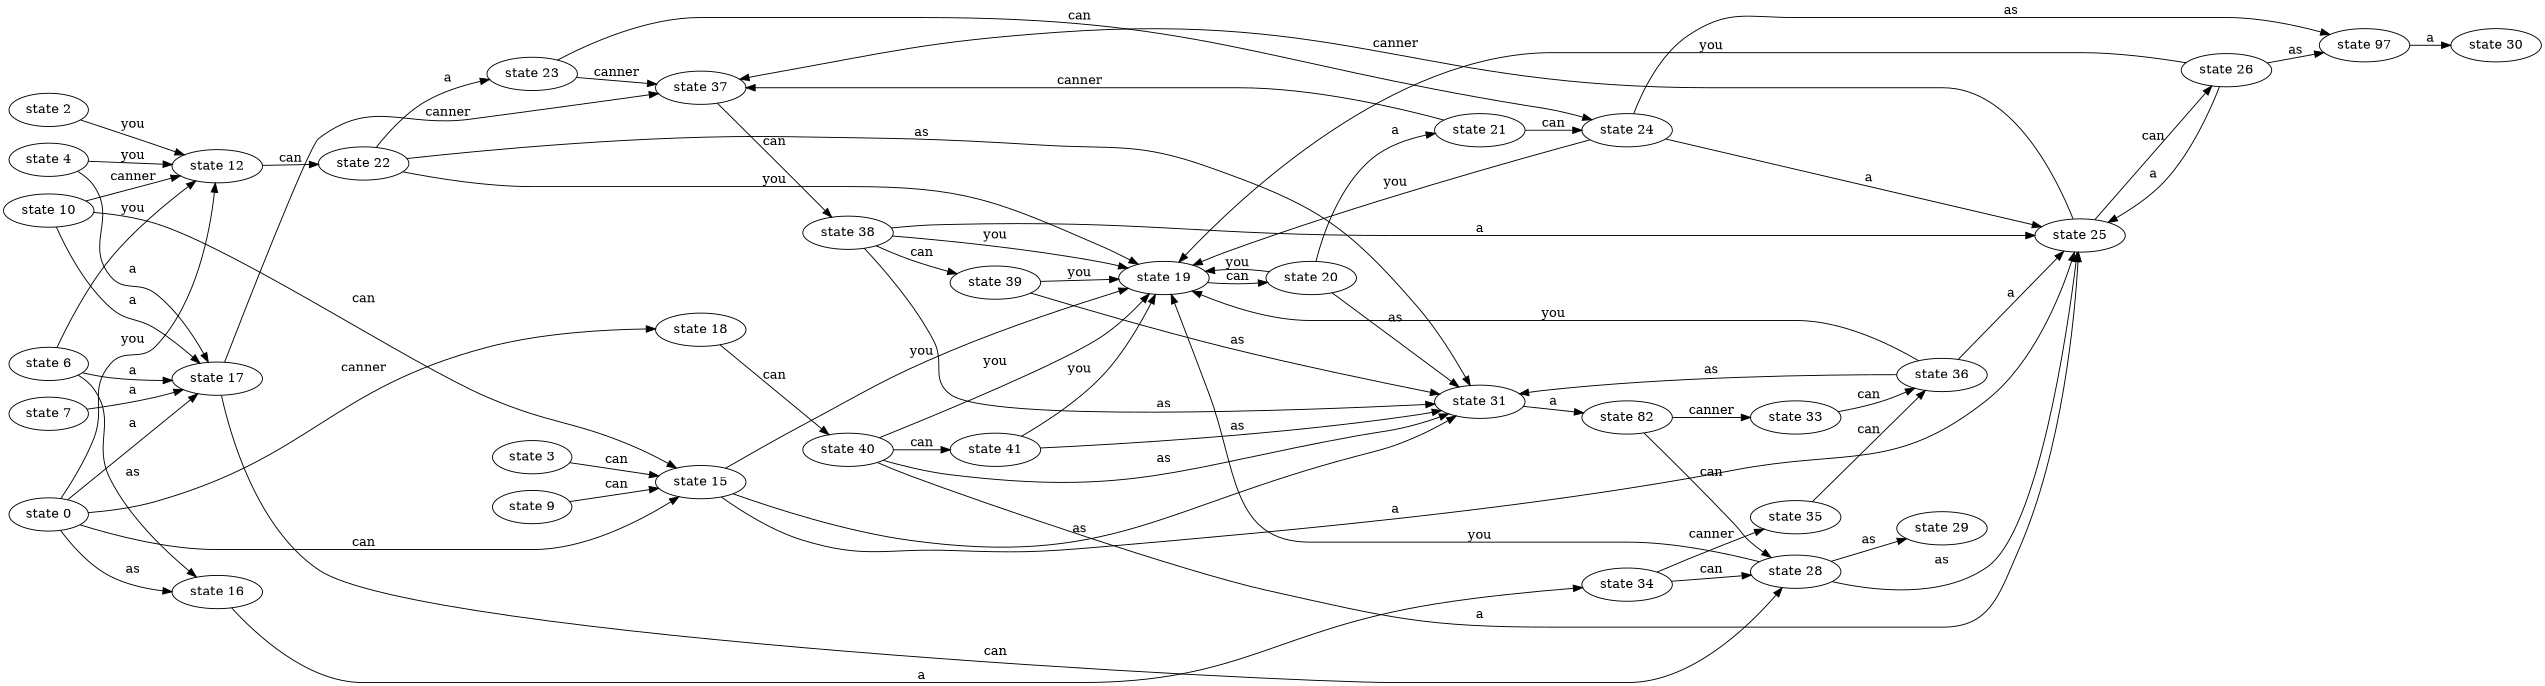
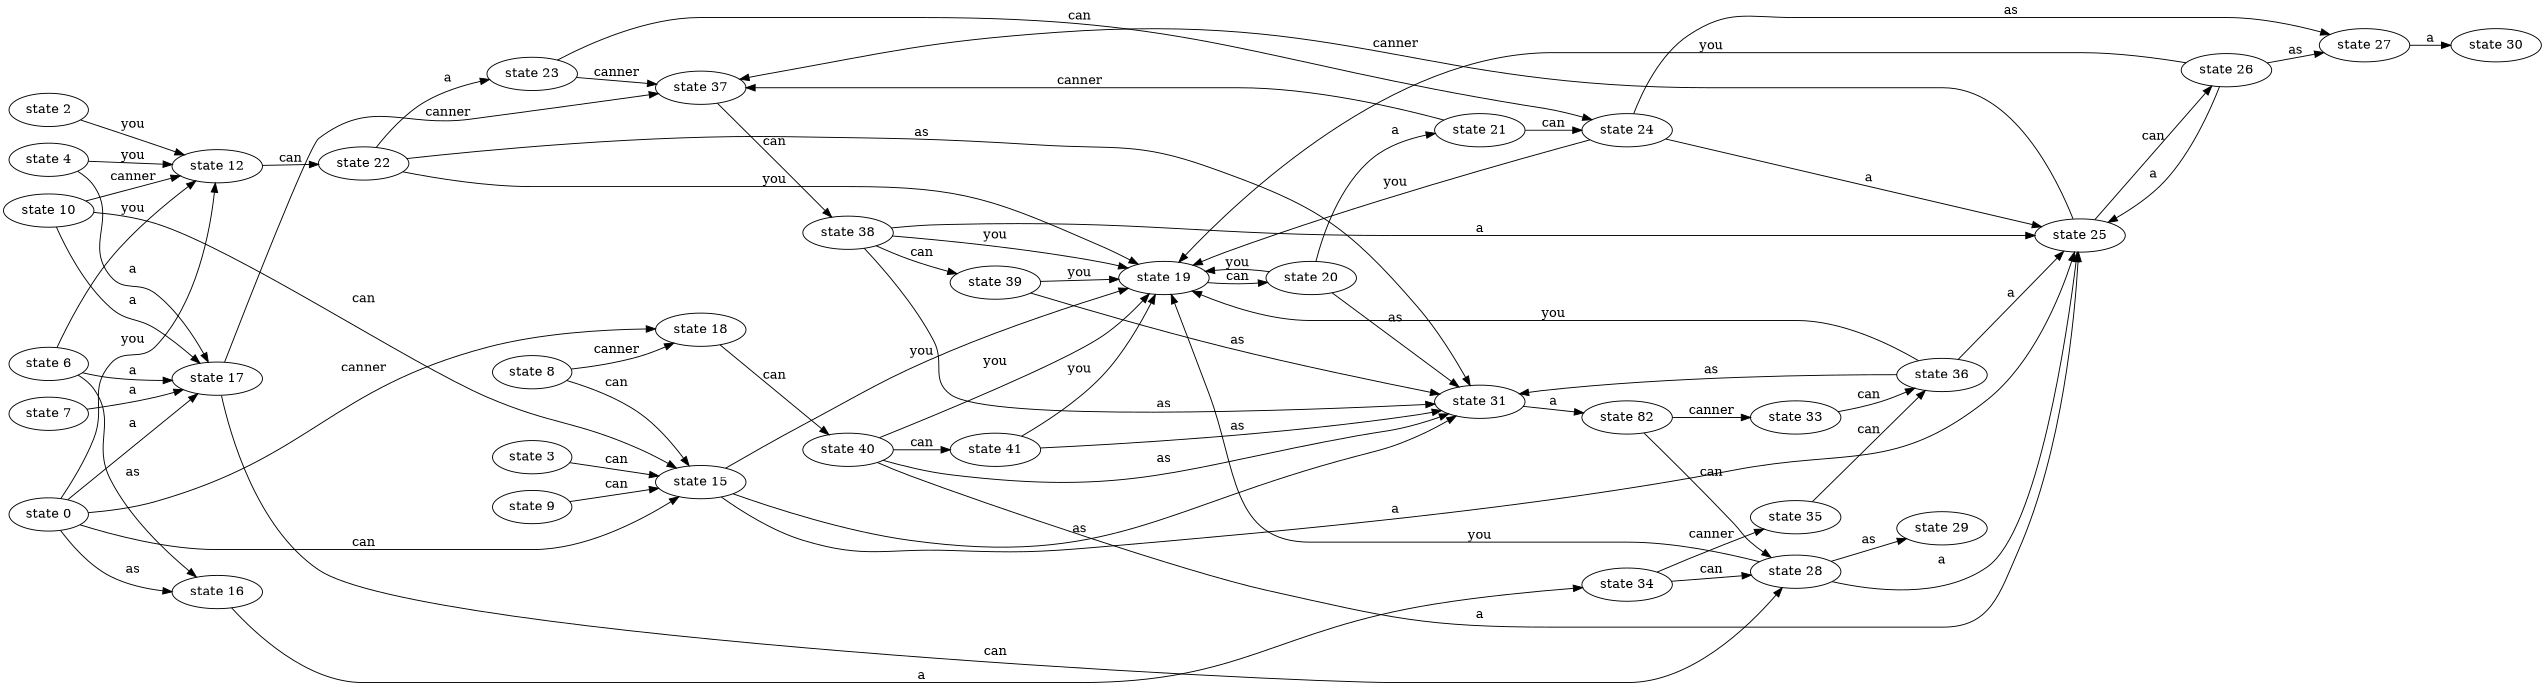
node "state 97": label "state 97" -> "state 27"
node "state 8": added
edge "state 28" -> "state 25": label "as" -> "a"
